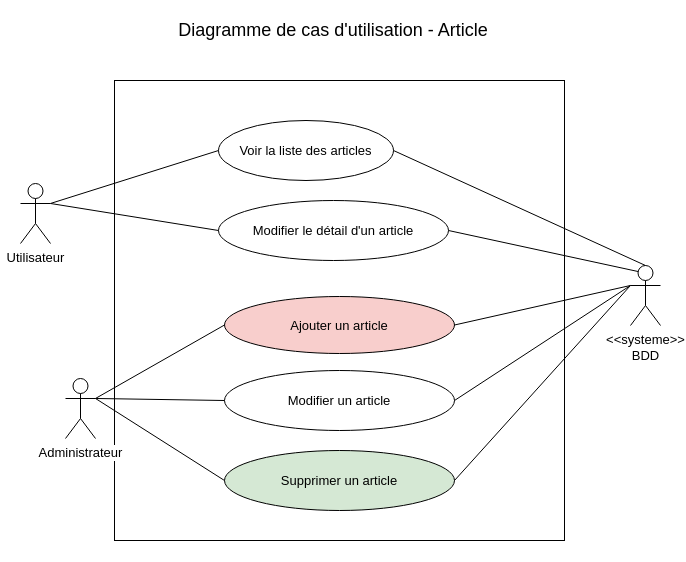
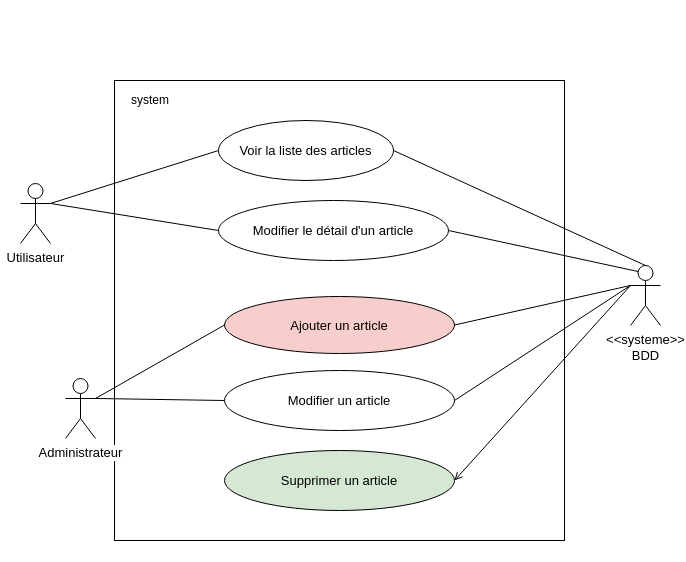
node "Diagramme de cas d'utilisation - Article": removed
node "system": added
edge "Administrateur" -- "Supprimer un article": removed
edge "<<systeme>> BDD" -- "Supprimer un article": arrowhead none -> open
